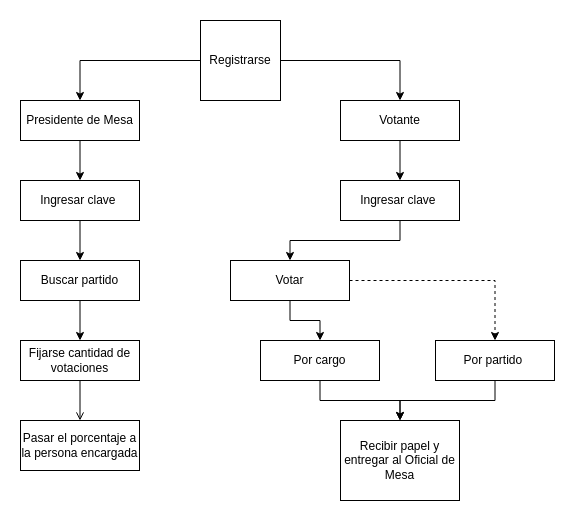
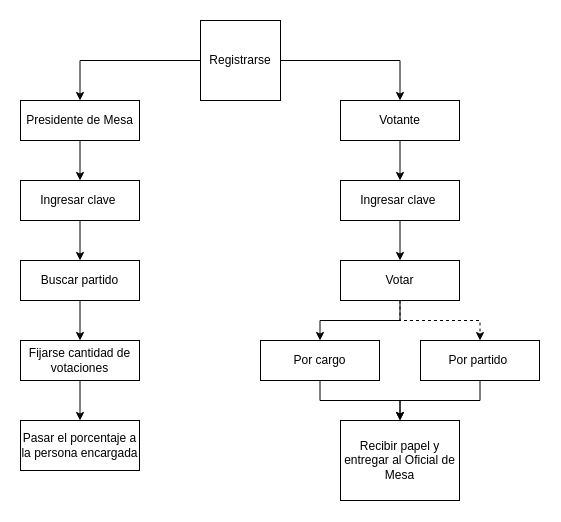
node "Votar": moved (290, 281) -> (400, 281)
node "Por partido": moved (495, 361) -> (480, 361)
edge "Fijarse cantidad de votaciones" -> "Pasar el porcentaje a la persona encargada": arrowhead open -> classic
